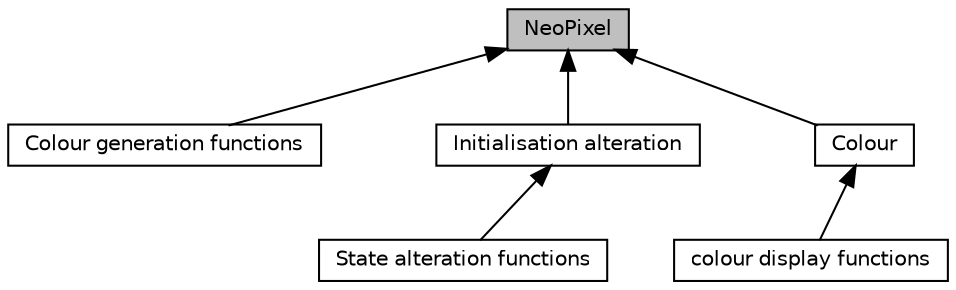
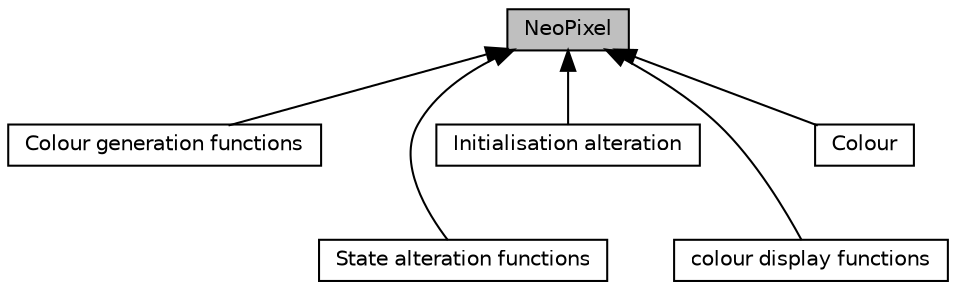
edge "State alteration functions" -> "Initialisation alteration": now "State alteration functions" -> "NeoPixel"
edge "colour display functions" -> "Colour": now "colour display functions" -> "NeoPixel"
